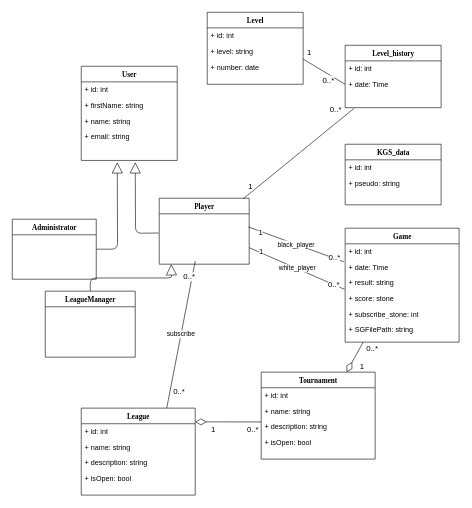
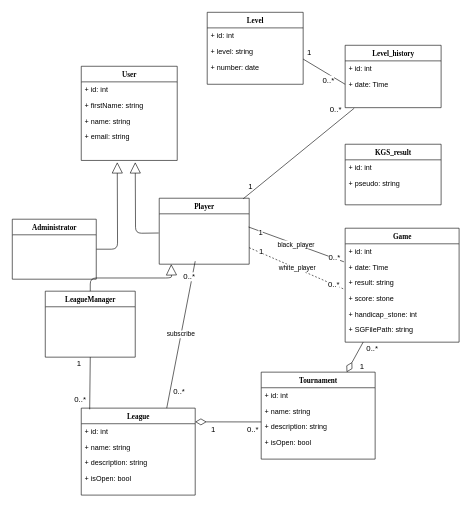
node "KGS_data": label "KGS_data" -> "KGS_result"
edge "Player" -- "+ score: stone": style solid -> dashed
node "+ subscribe_stone: int": label "+ subscribe_stone: int" -> "+ handicap_stone: int"
edge "LeagueManager" -- "League": added, labels "1", "0..*"
